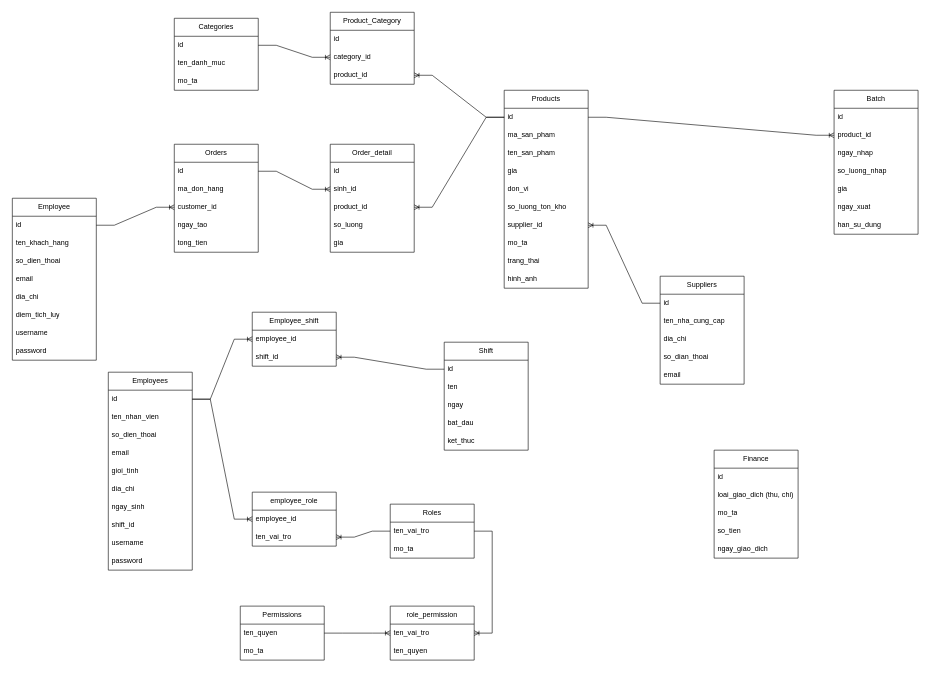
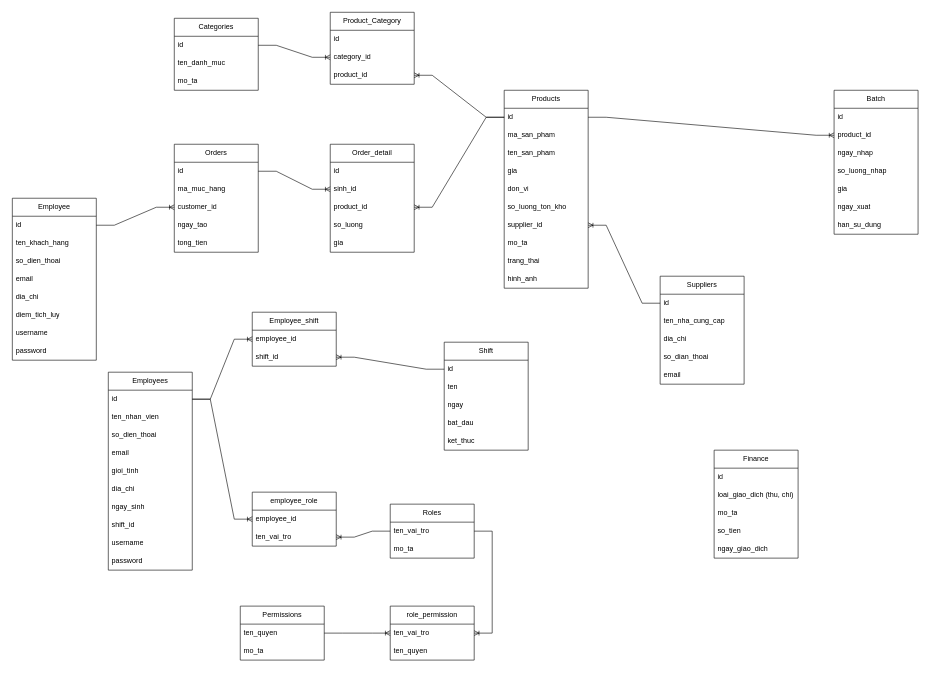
node "ma_don_hang": label "ma_don_hang" -> "ma_muc_hang"
